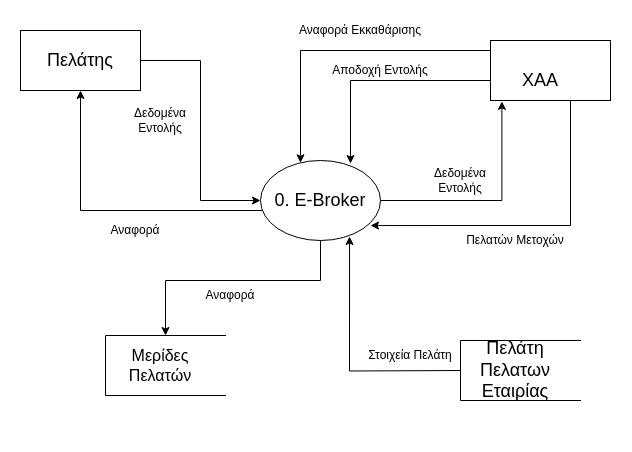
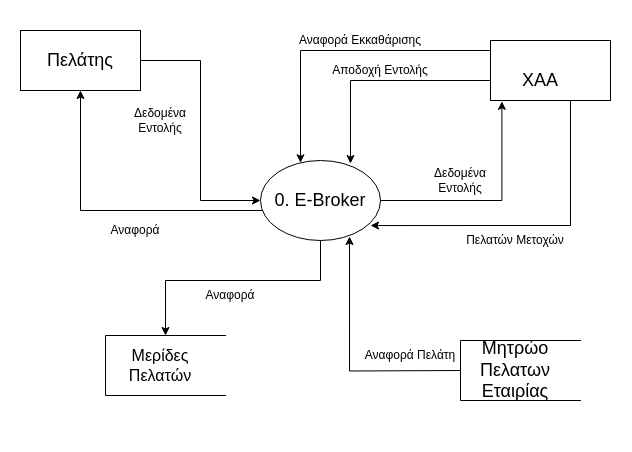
node "Αναφορά Εκκαθάρισης": moved (361, 31) -> (361, 41)
node "Στοιχεία Πελάτη": label "Στοιχεία Πελάτη" -> "Αναφορά Πελάτη"
node "Πελάτη Πελατων Εταιρίας": label "Πελάτη Πελατων Εταιρίας" -> "Μητρώο Πελατων Εταιρίας"
